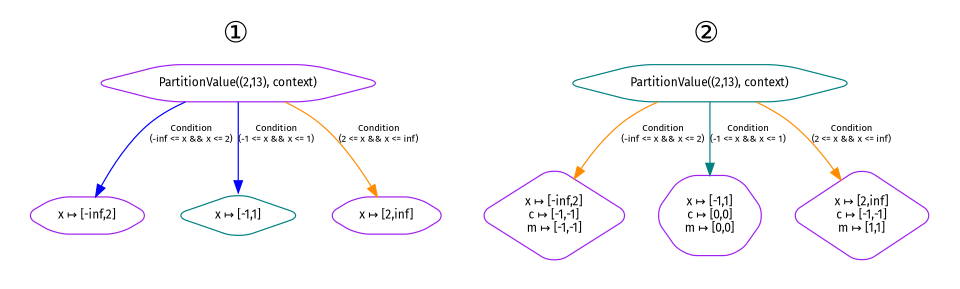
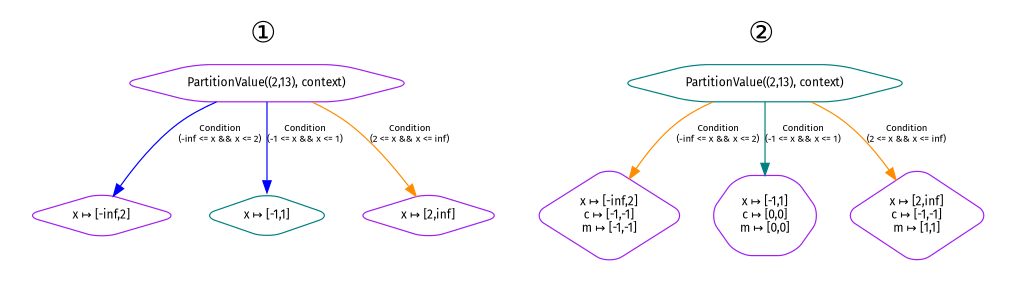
node "x ↦ [-inf,2]": shape hexagon -> diamond
node "x ↦ [2,inf]": shape hexagon -> diamond
